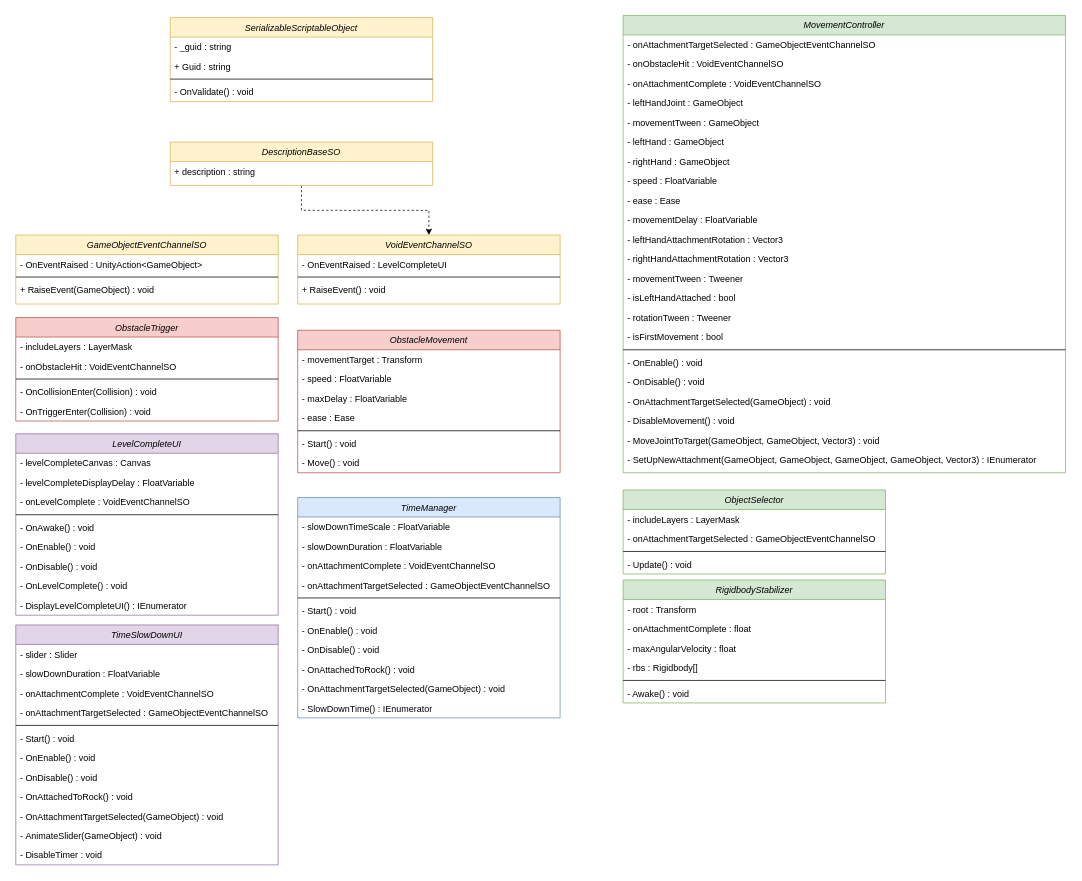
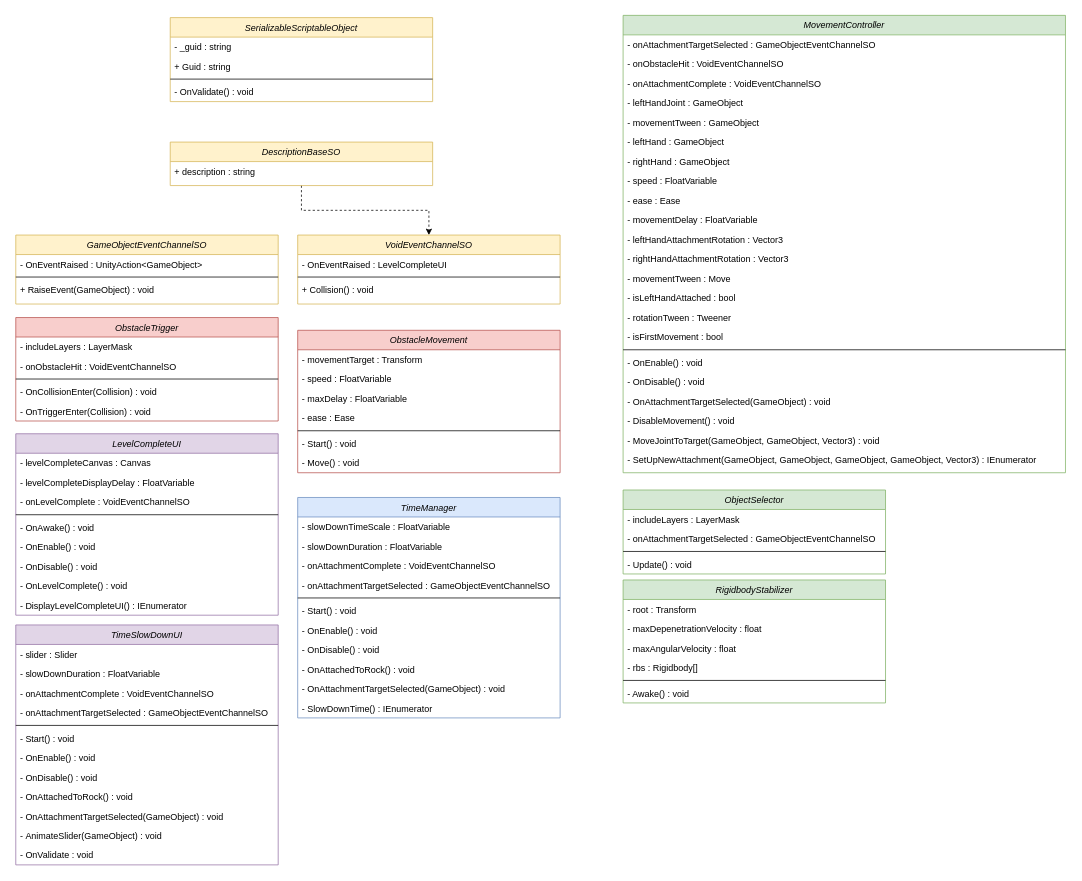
node "- movementTween : Tweener": label "- movementTween : Tweener" -> "- movementTween : Move"
node "+ RaiseEvent() : void": label "+ RaiseEvent() : void" -> "+ Collision() : void"
node "- onAttachmentComplete : float": label "- onAttachmentComplete : float" -> "- maxDepenetrationVelocity : float"
node "- DisableTimer : void": label "- DisableTimer : void" -> "- OnValidate : void"
